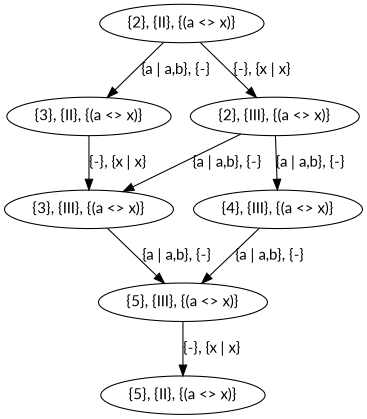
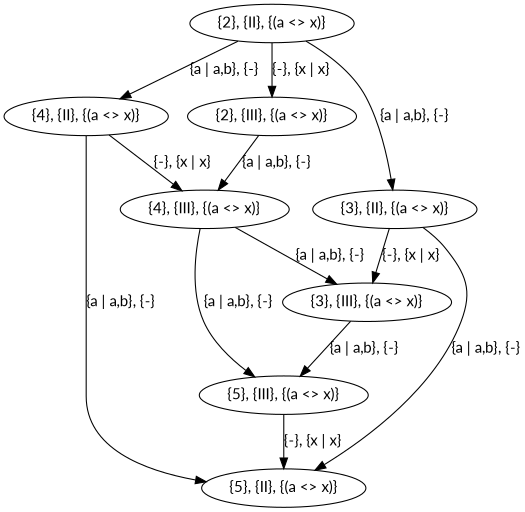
node "{4}, {II}, {(a <> x)}": added
edge "{2}, {III}, {(a <> x)}" -> "{3}, {III}, {(a <> x)}": now "{4}, {III}, {(a <> x)}" -> "{3}, {III}, {(a <> x)}"
edge "{3}, {II}, {(a <> x)}" -> "{5}, {II}, {(a <> x)}": added, label "{a | a,b}, {-}"
